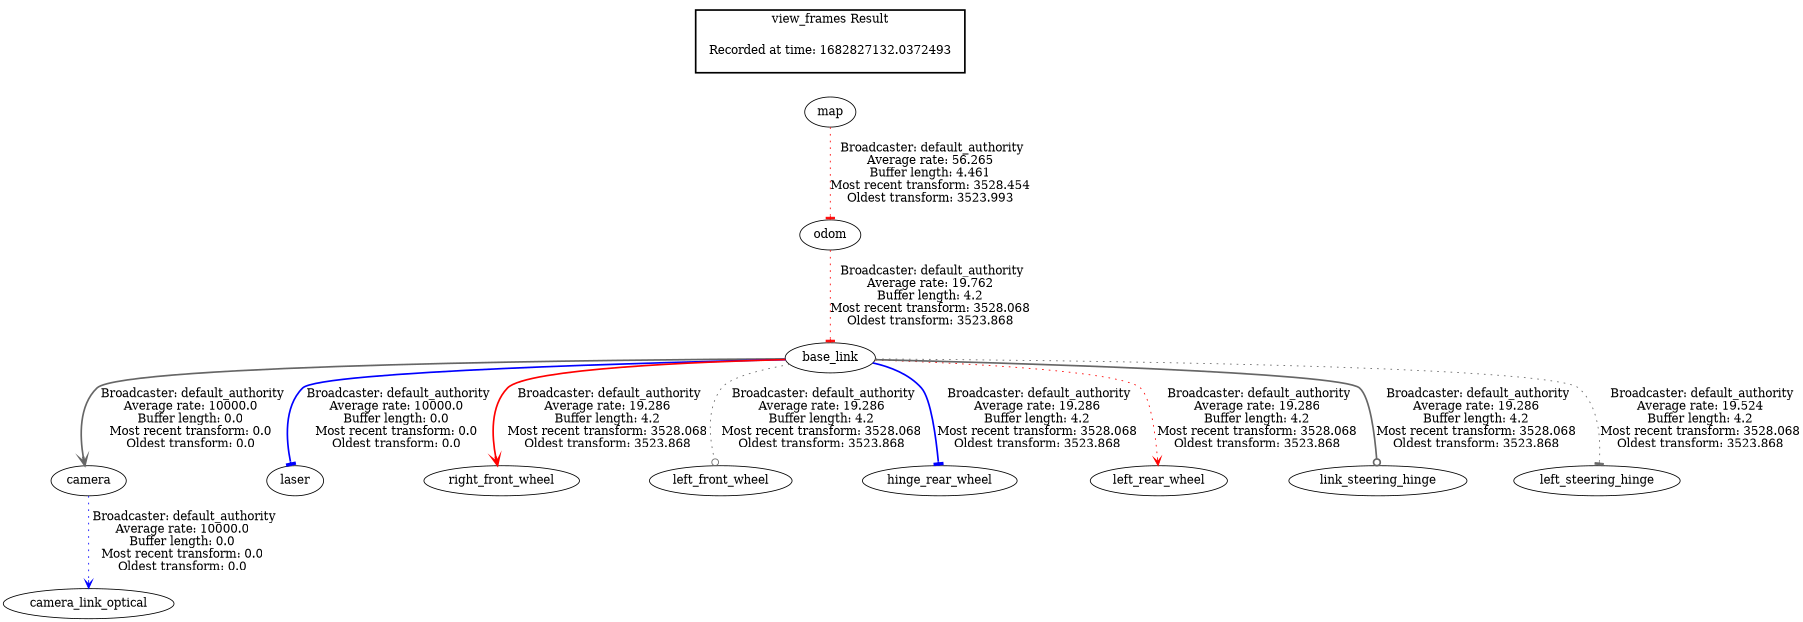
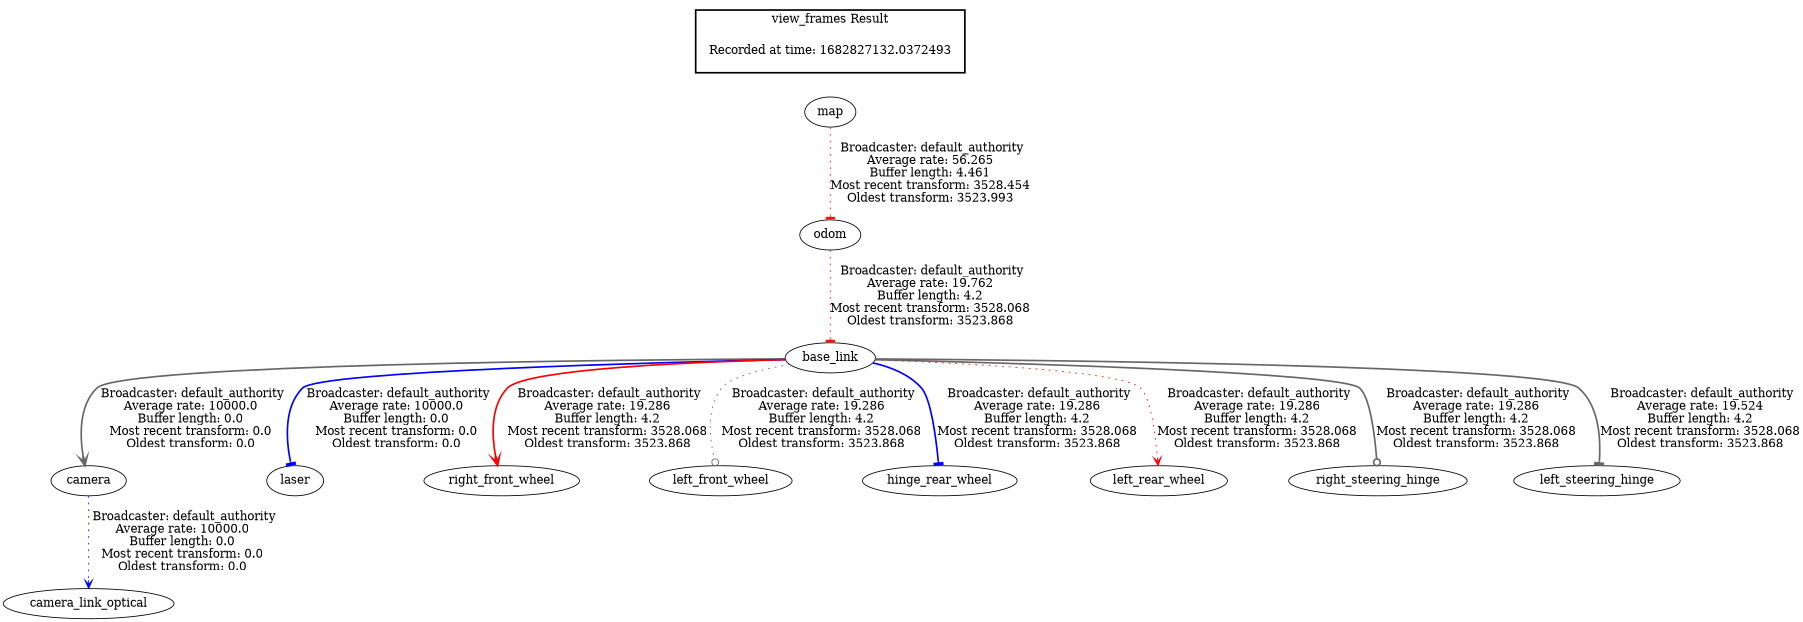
edge "base_link" -> "left_steering_hinge": style dotted -> bold
node "link_steering_hinge": label "link_steering_hinge" -> "right_steering_hinge"
